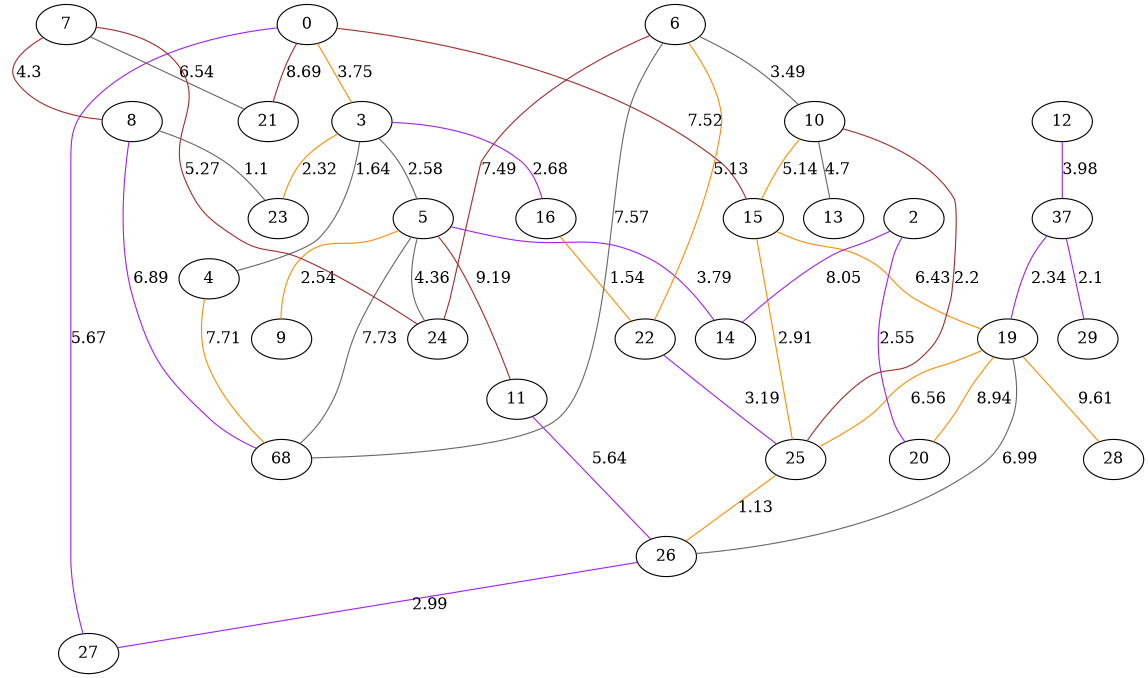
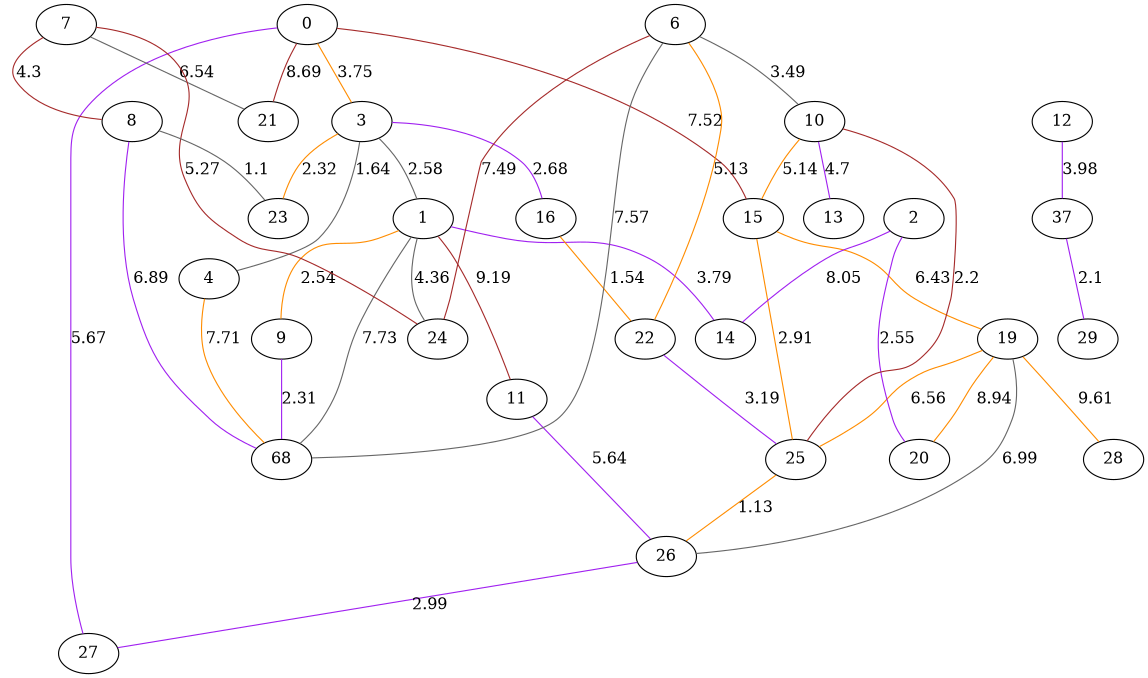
edge "10" -- "13": color gray40 -> purple
node "5": label "5" -> "1"
edge "37" -- "19": removed, label "2.34"
edge "9" -- "68": added, label "2.31"
